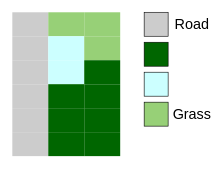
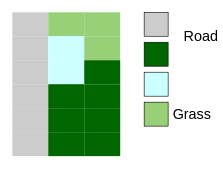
node "Road": moved (192, 24) -> (201, 36)
